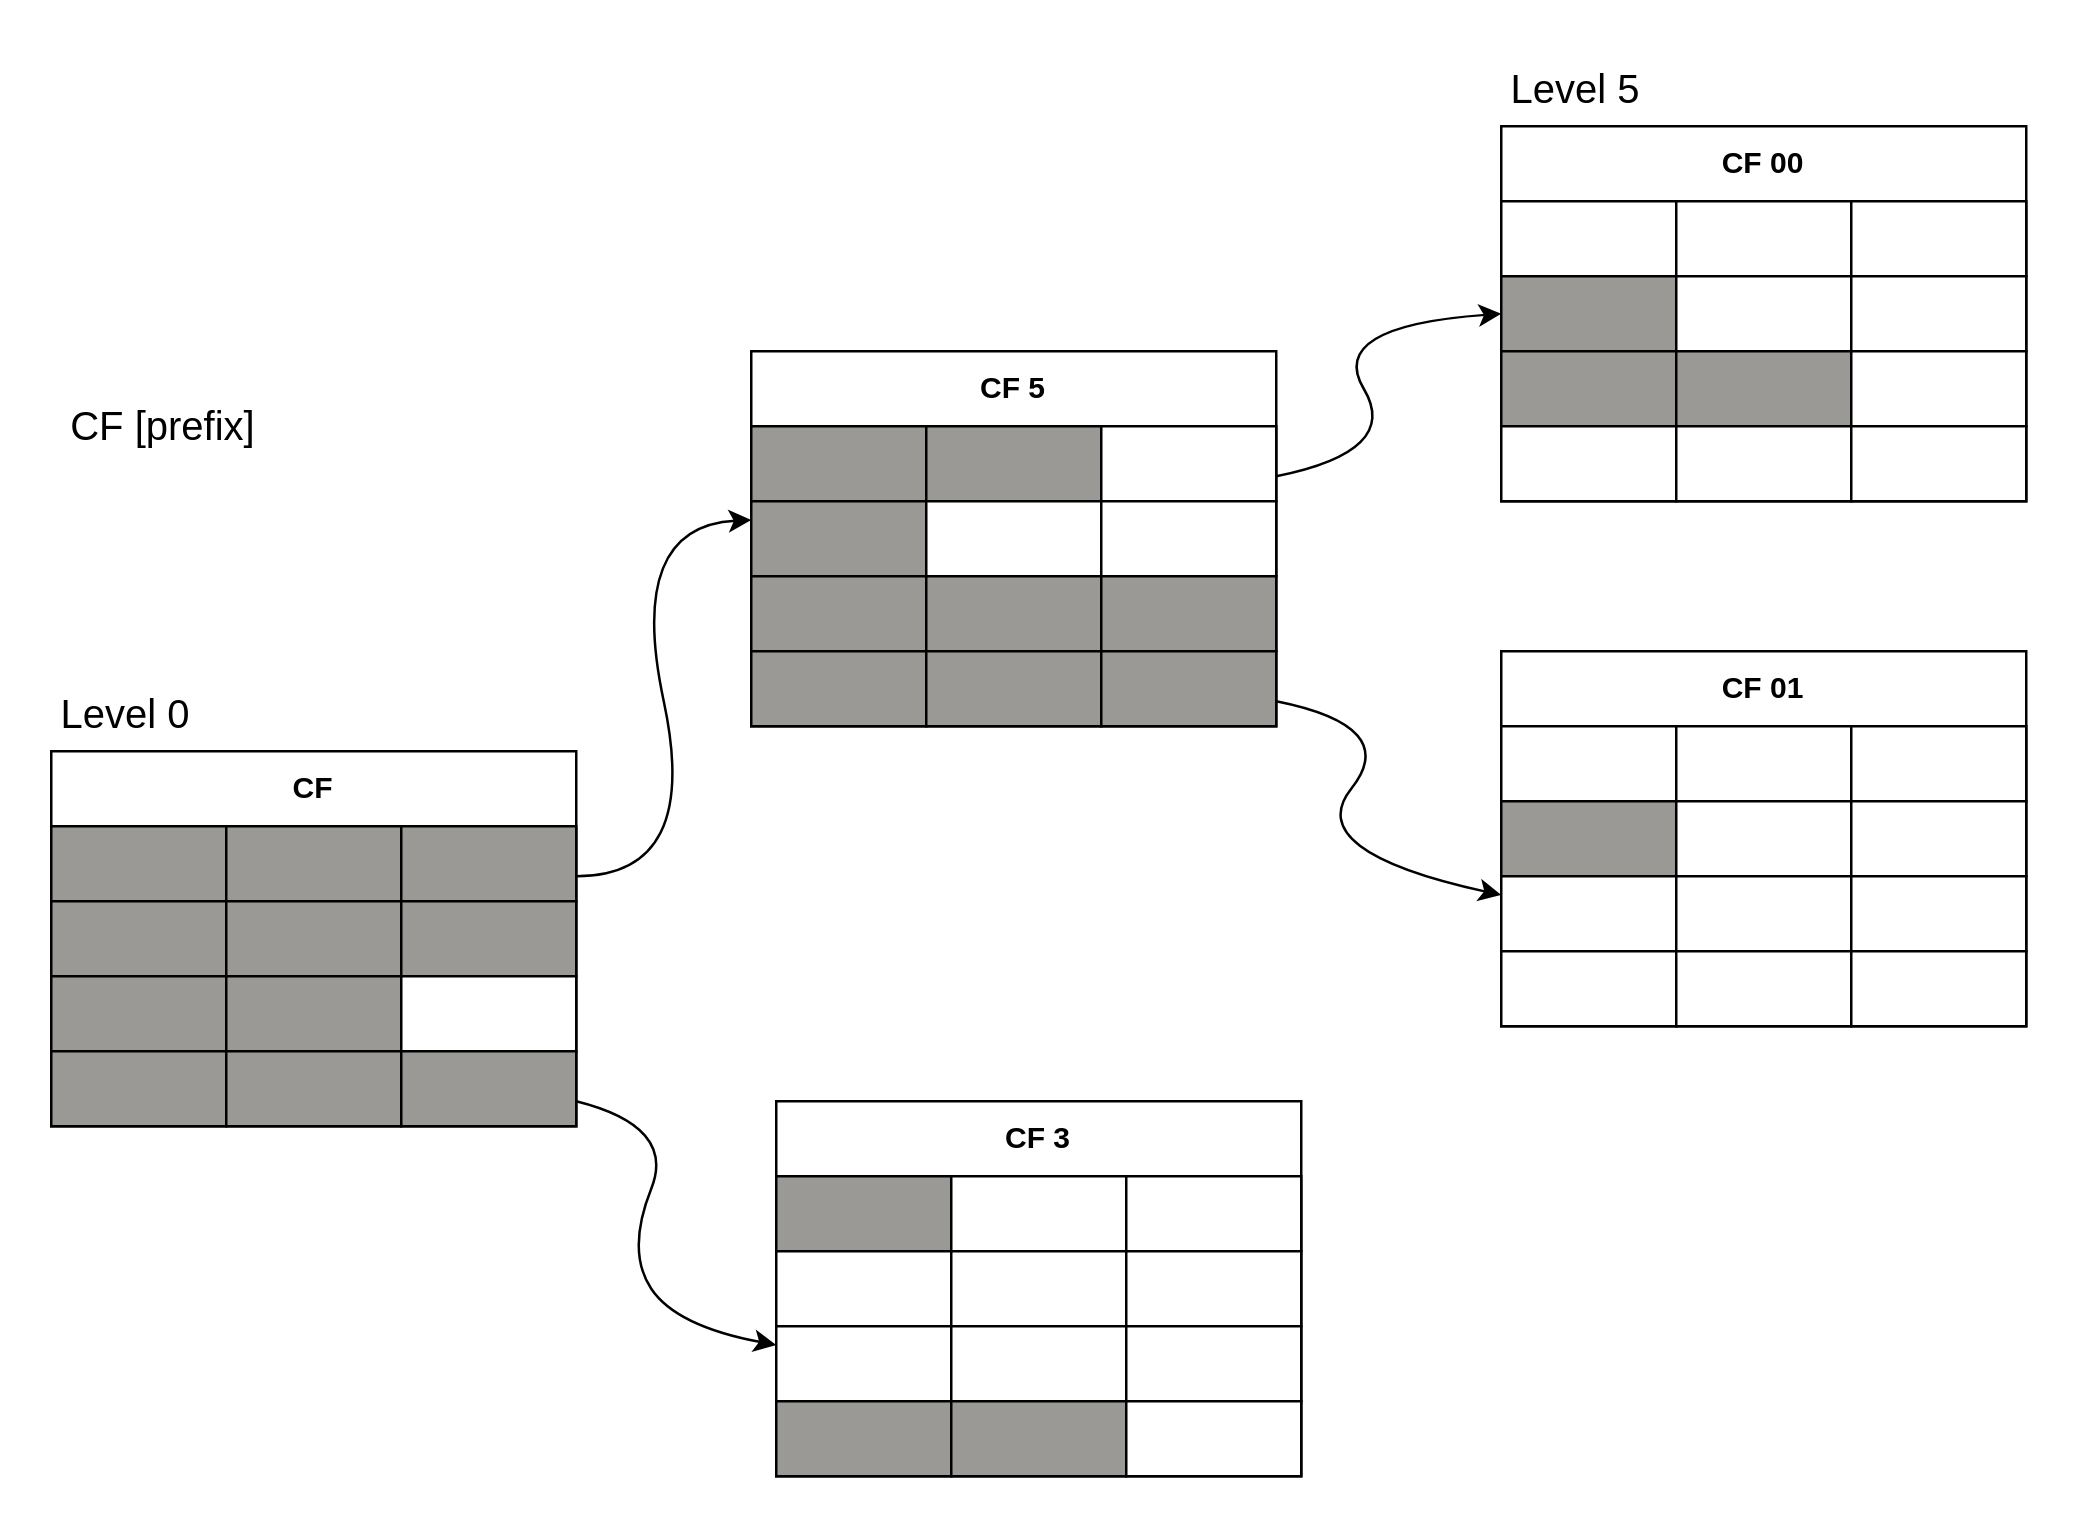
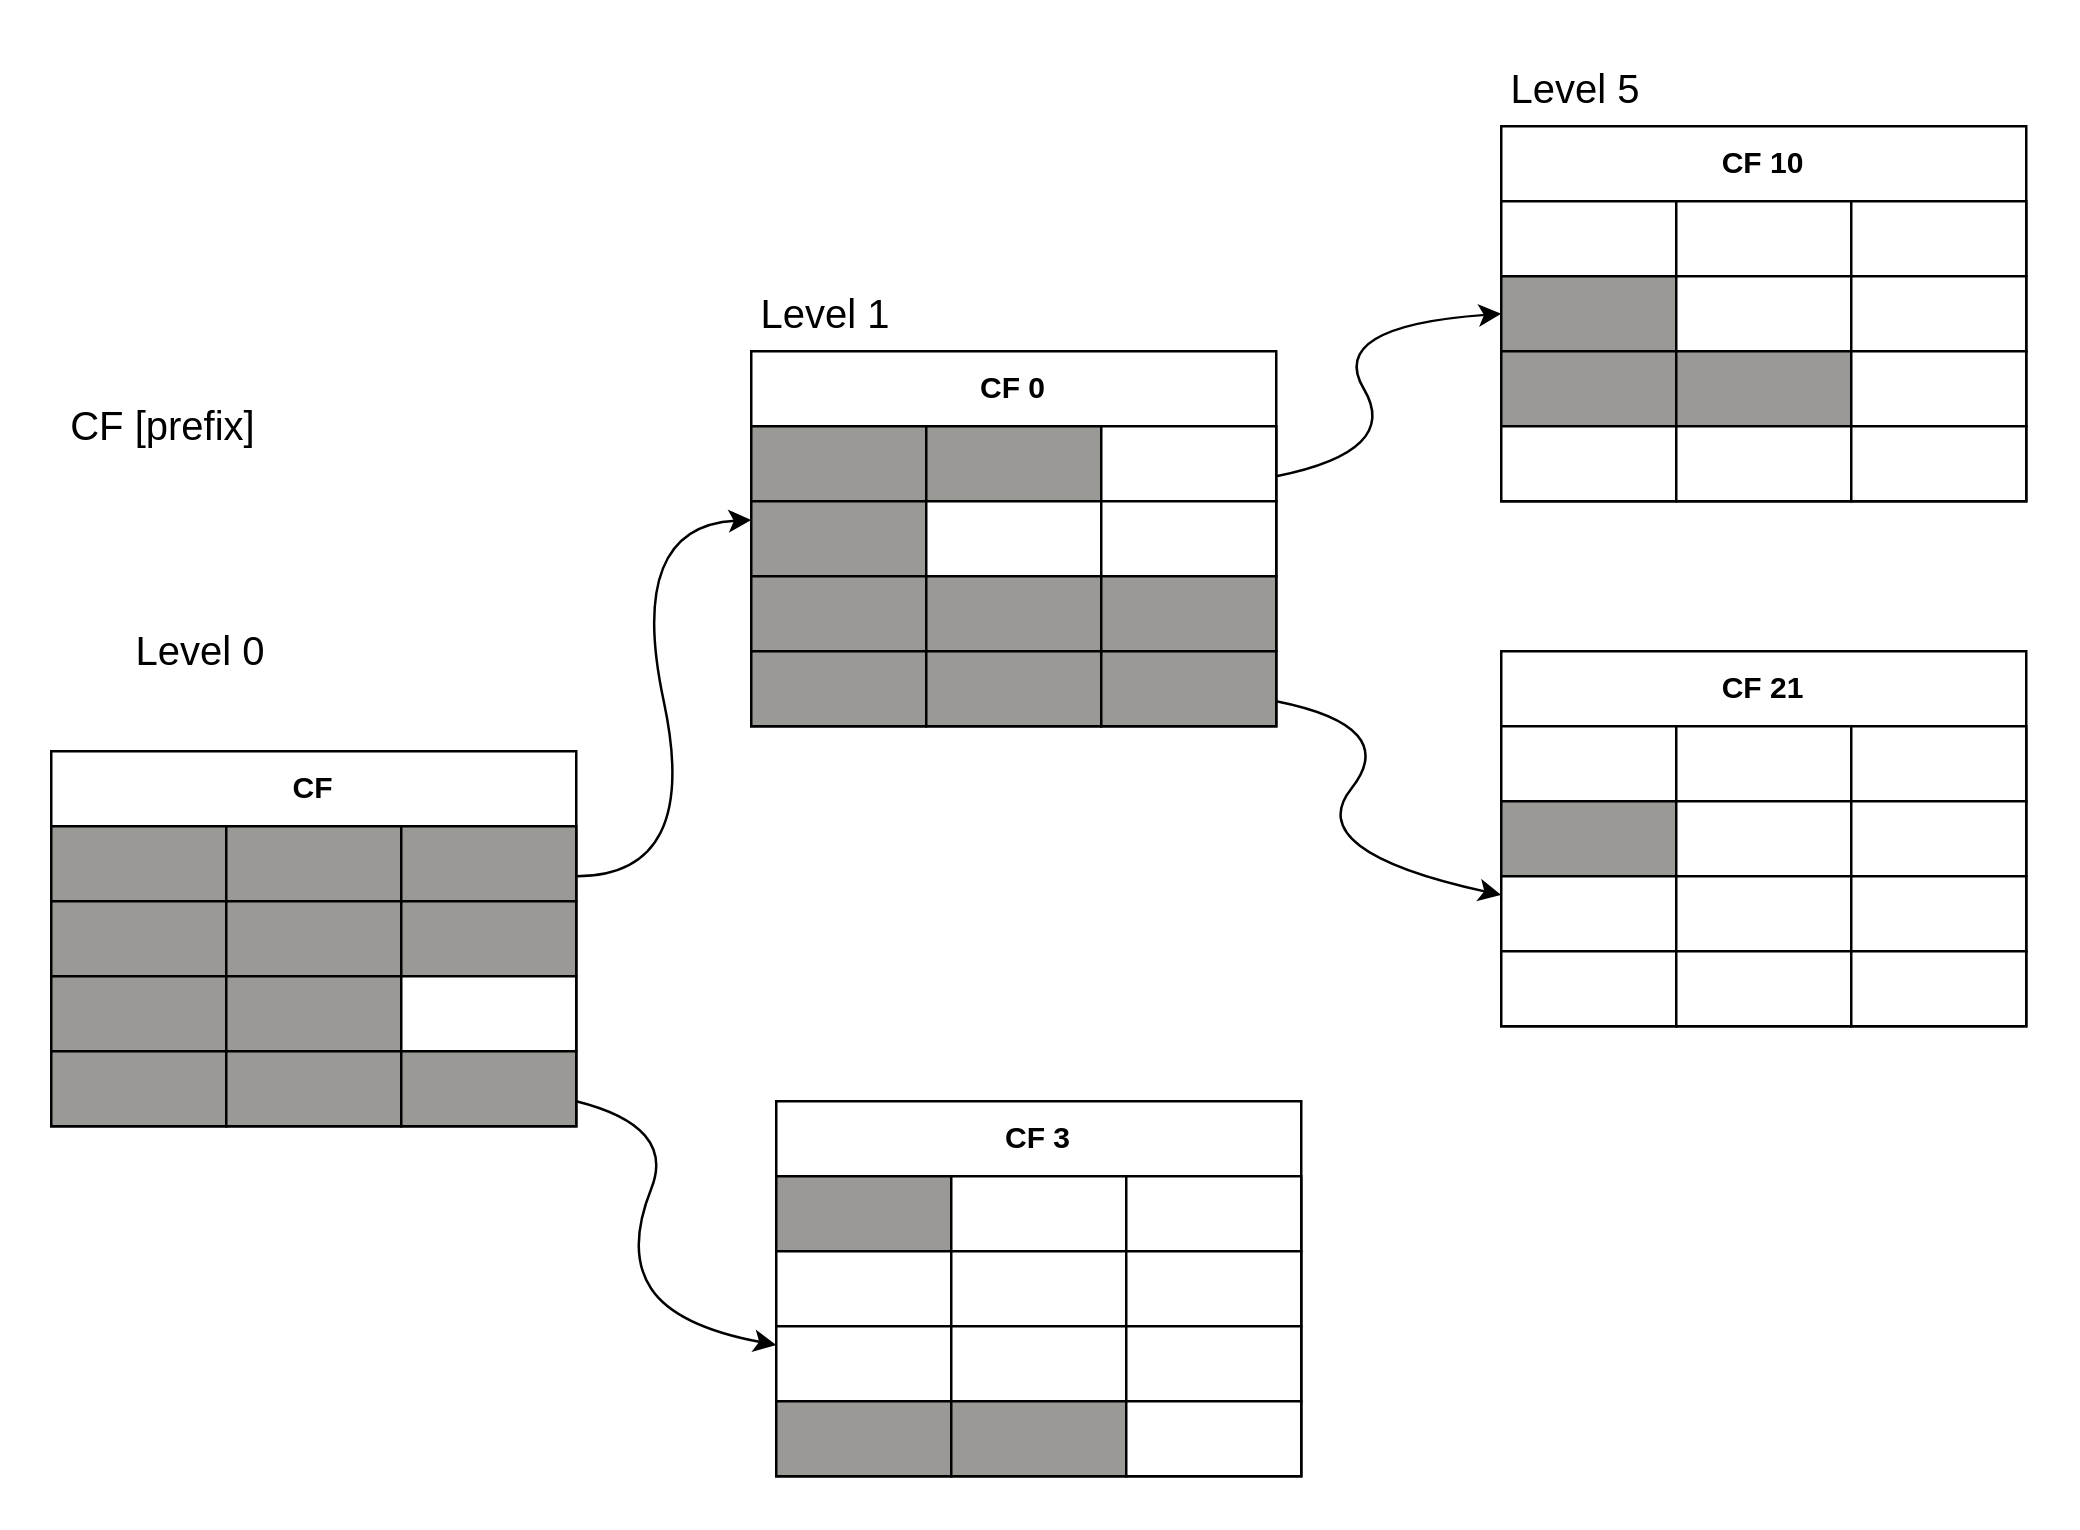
node "CF 00": label "CF 00" -> "CF 10"
node "Level 1": added
node "CF 5": label "CF 5" -> "CF 0"
node "CF 01": label "CF 01" -> "CF 21"
node "Level 0": moved (126, 714) -> (201, 651)
